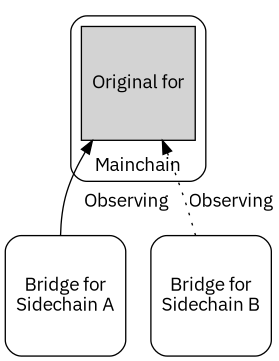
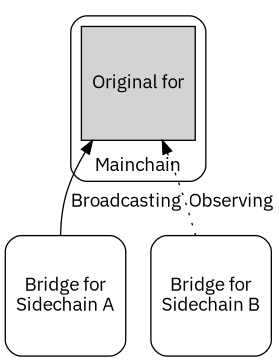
edge "Bridge for Sidechain A" -> "Original for": label " Observing" -> " Broadcasting"
